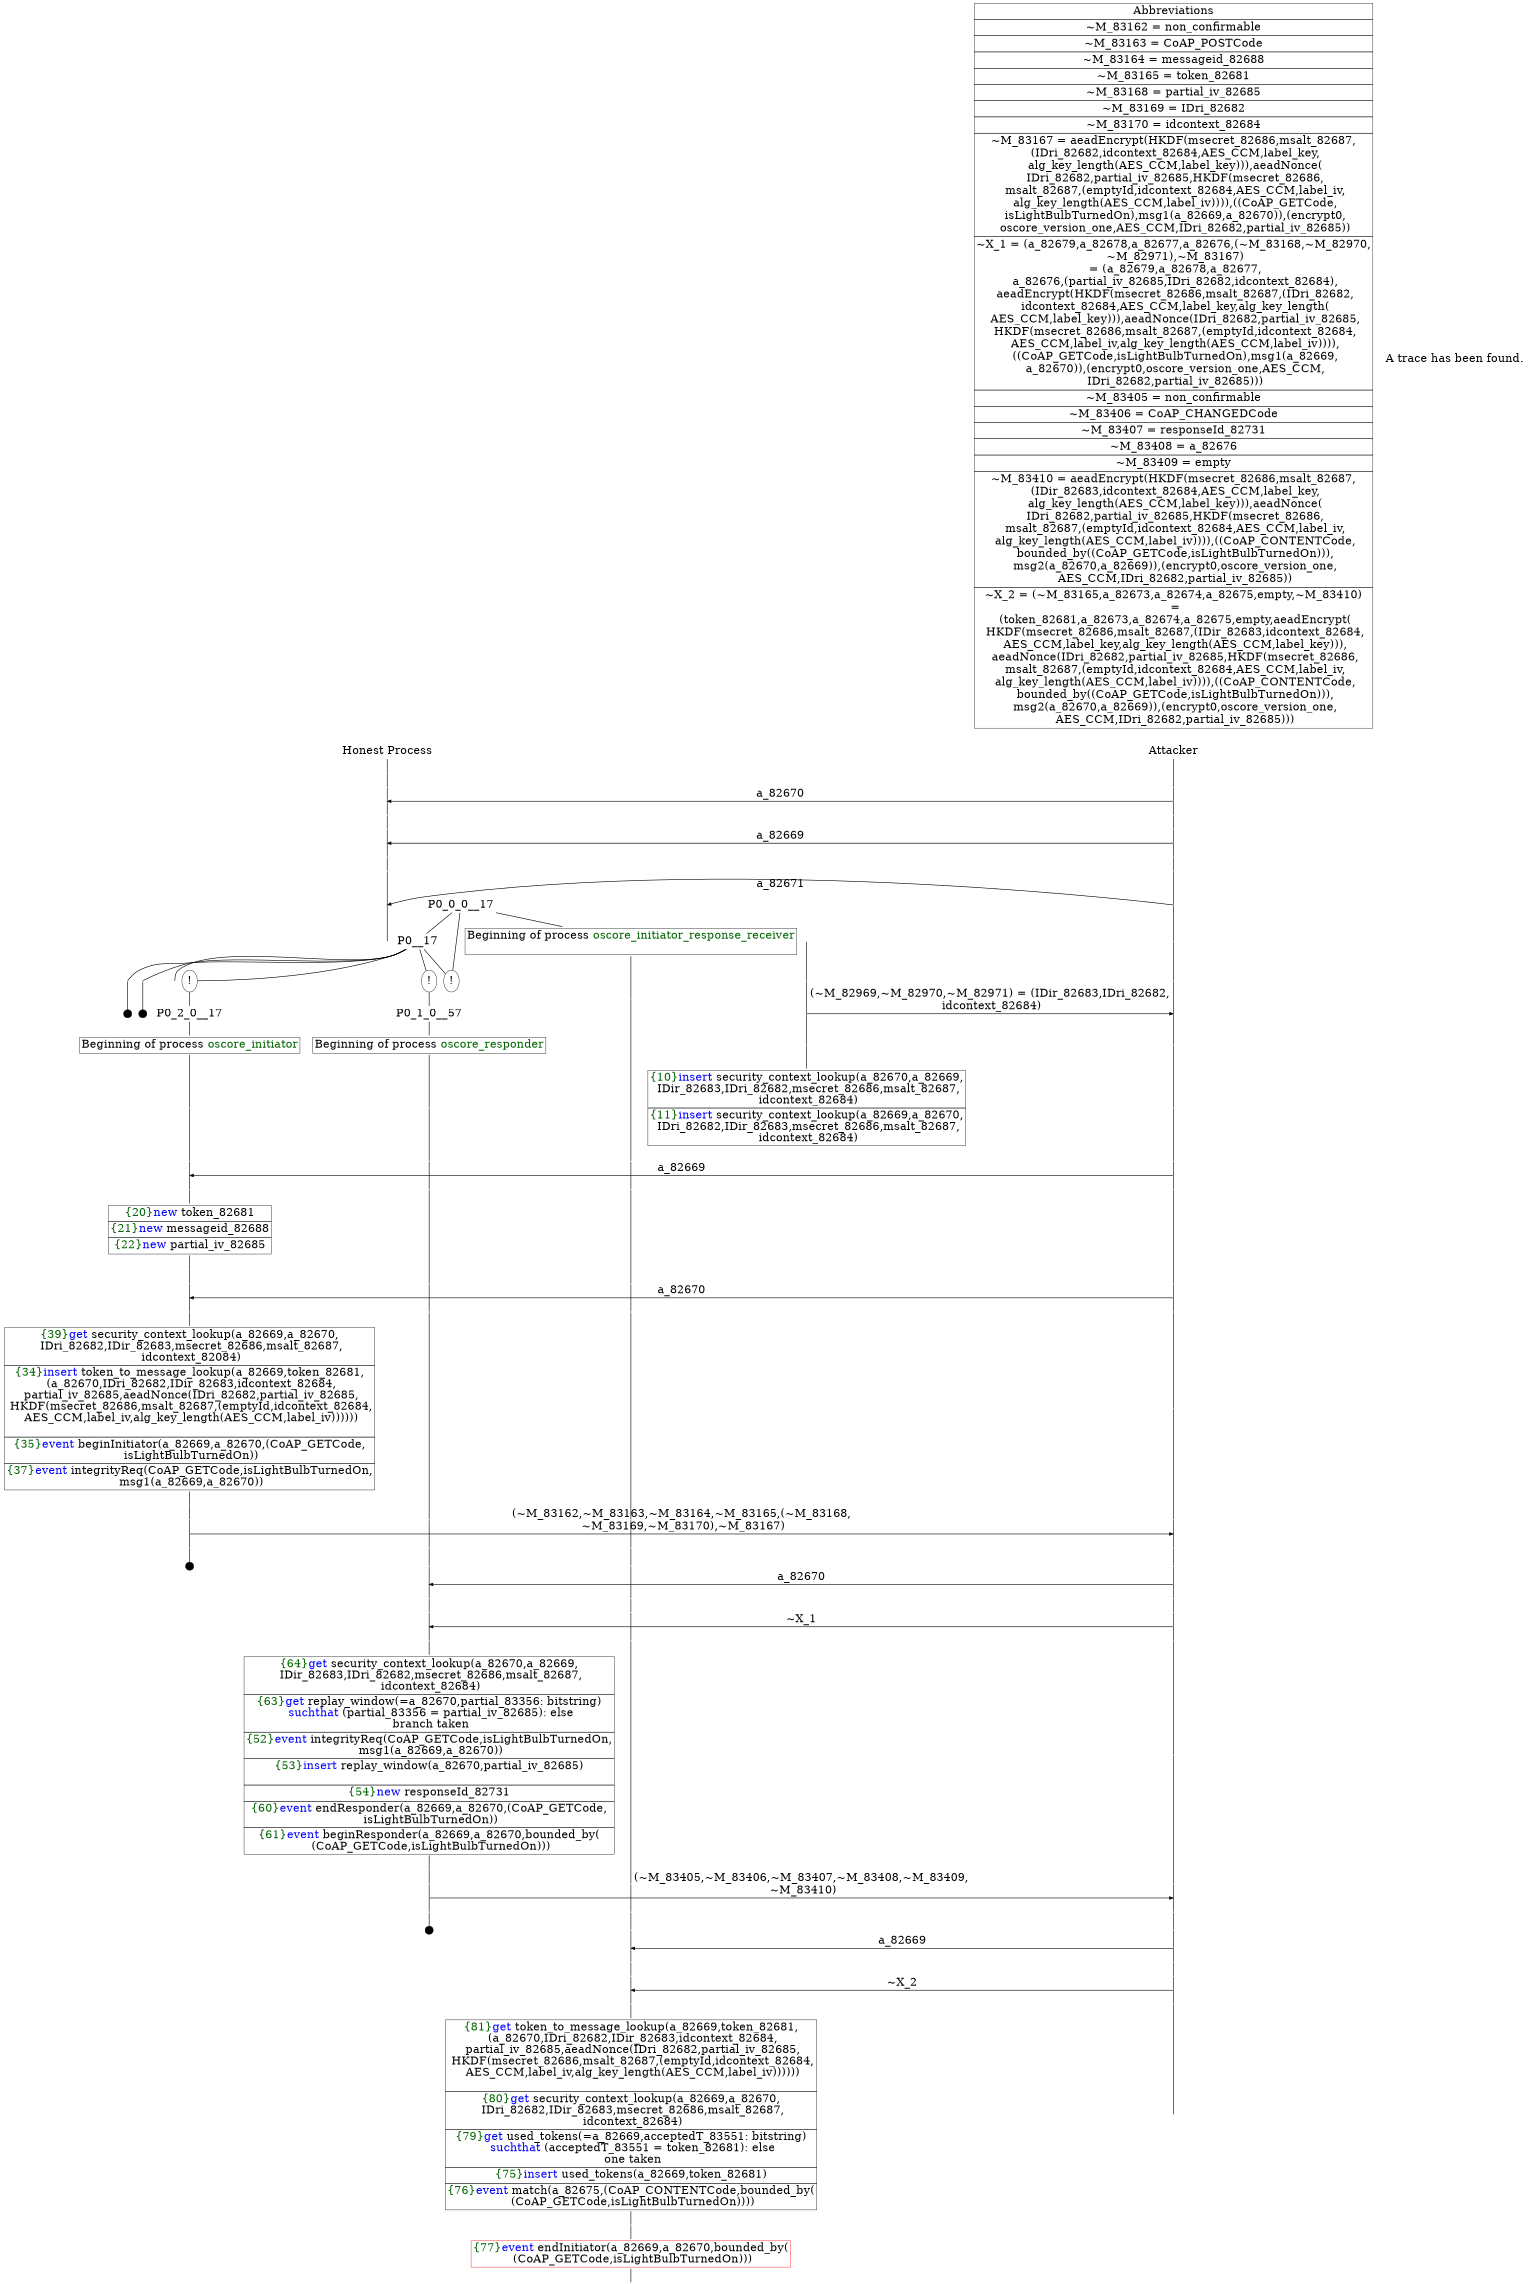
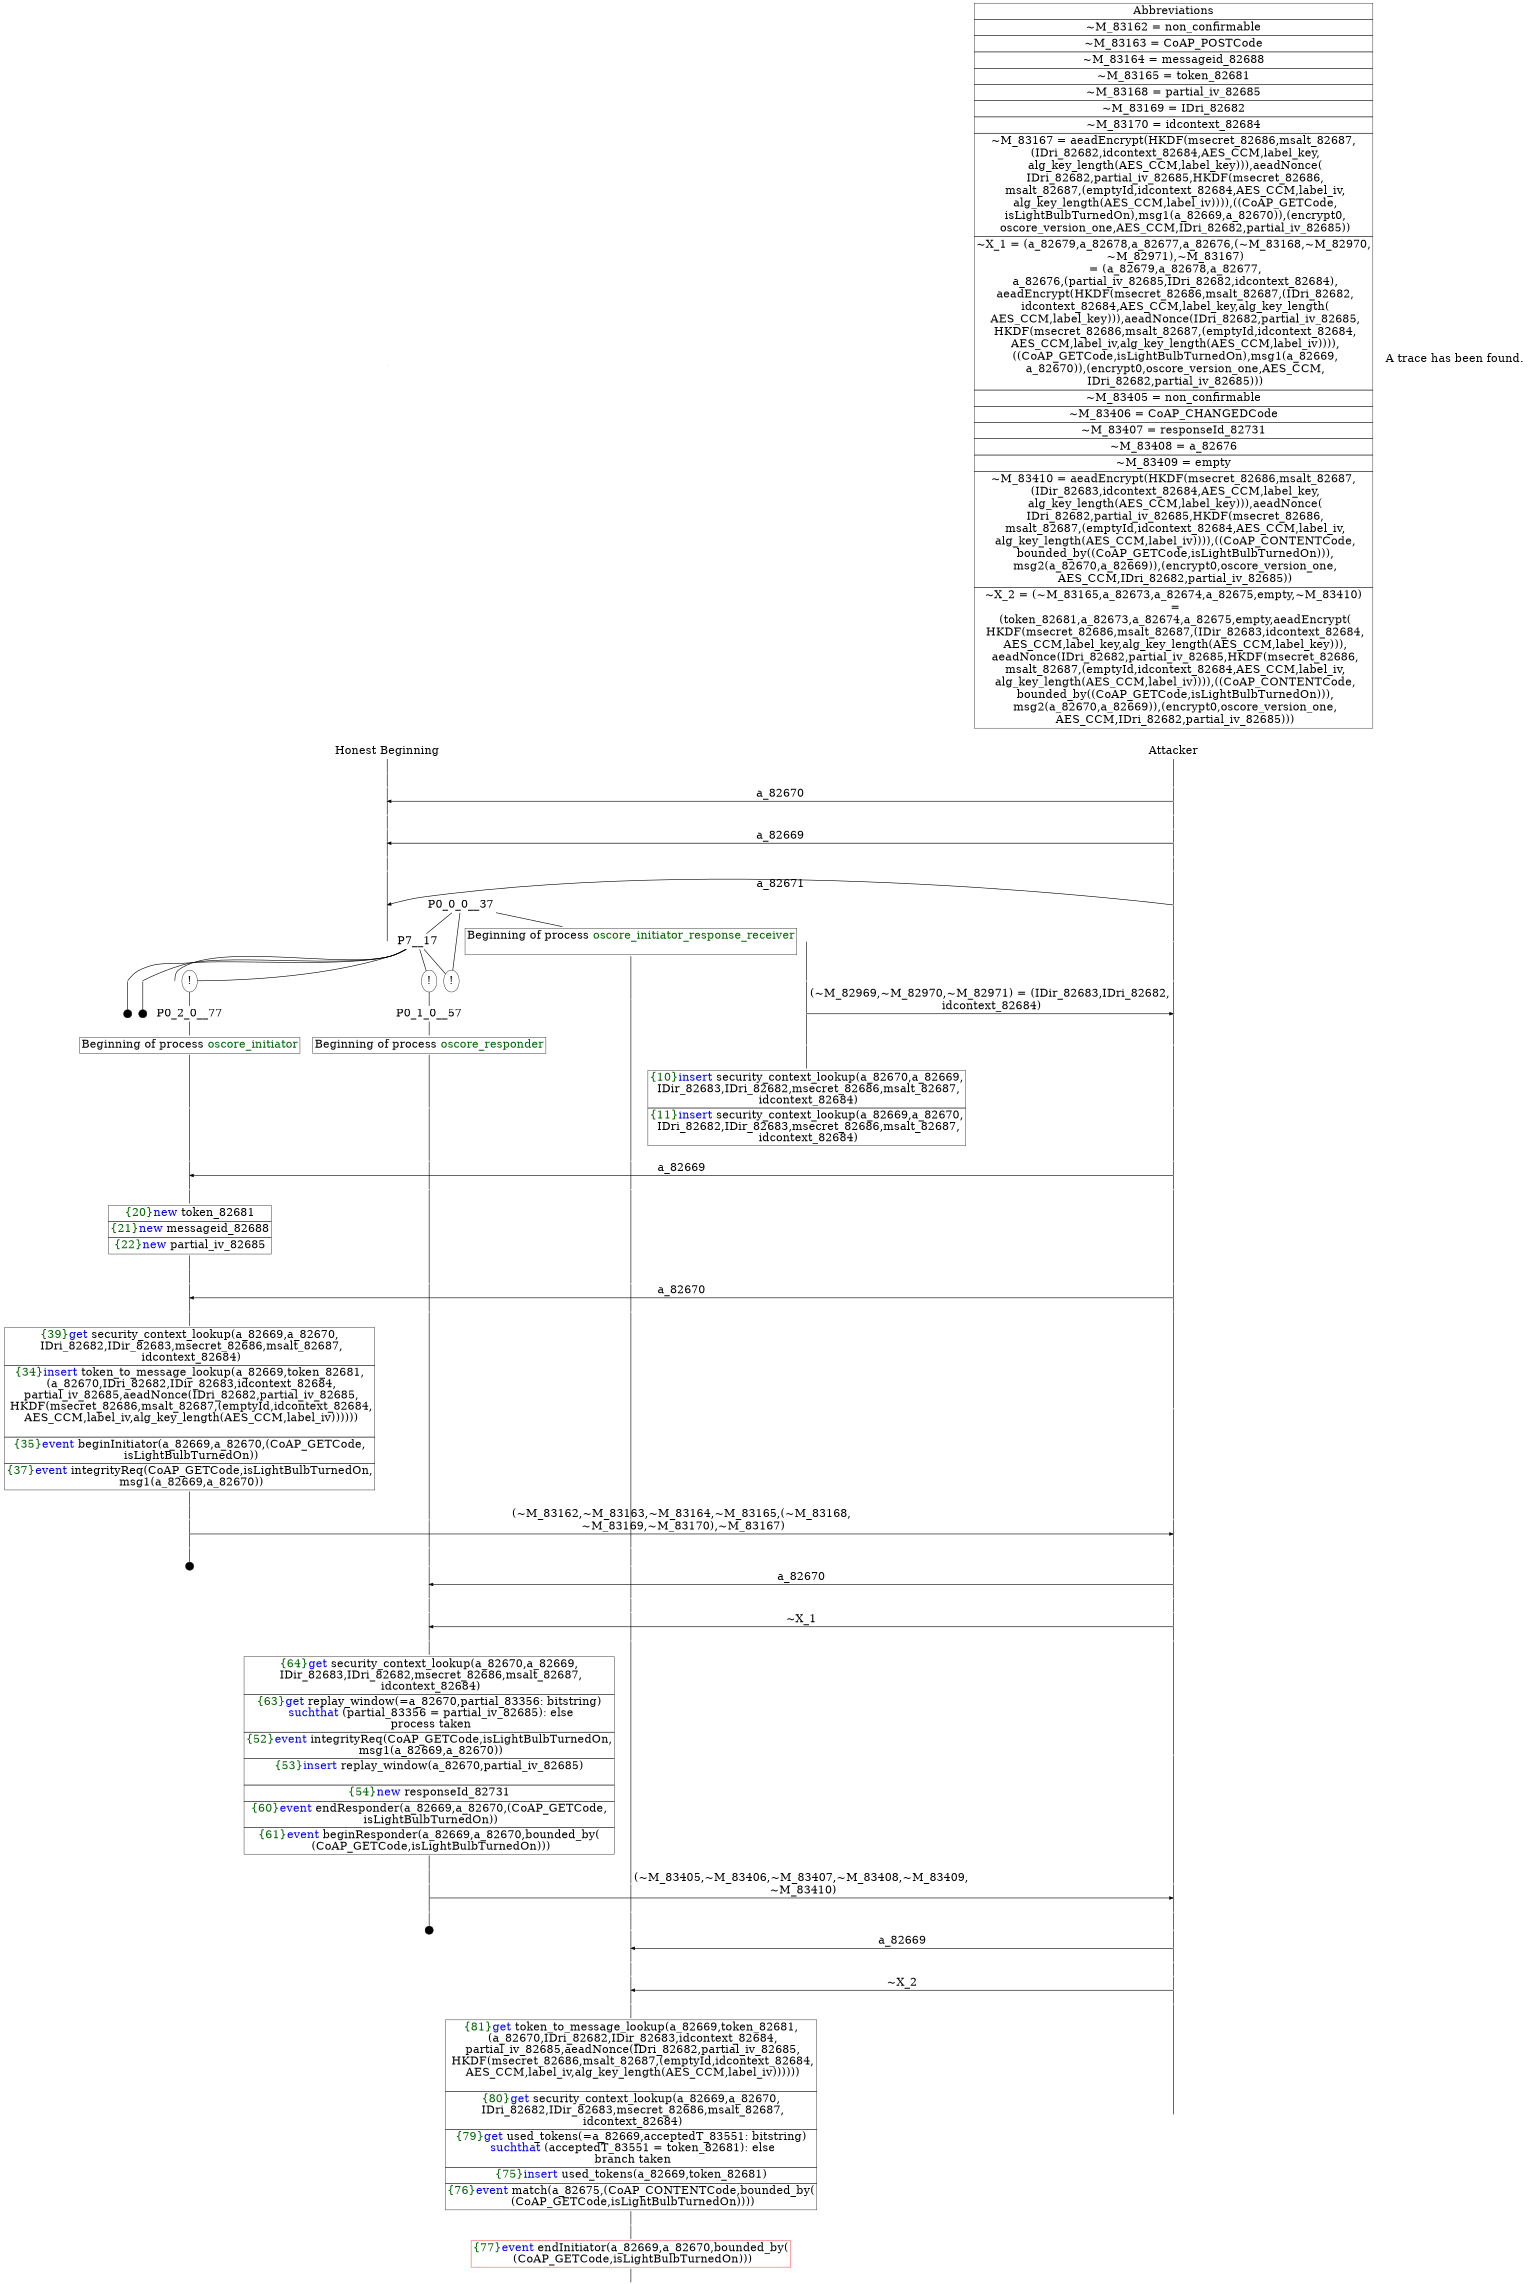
node "Honest Process": label "Honest Process" -> "Honest Beginning"
node "P0_0_0__17": label "P0_0_0__17" -> "P0_0_0__37"
node "P0__17": label "P0__17" -> "P7__17"
node "P0_2_0__17": label "P0_2_0__17" -> "P0_2_0__77"
node "{39}": text "idcontext_82084)" -> "idcontext_82684)"
node "{64}": text "branch taken" -> "process taken"
node "{81}": text "one taken" -> "branch taken"
